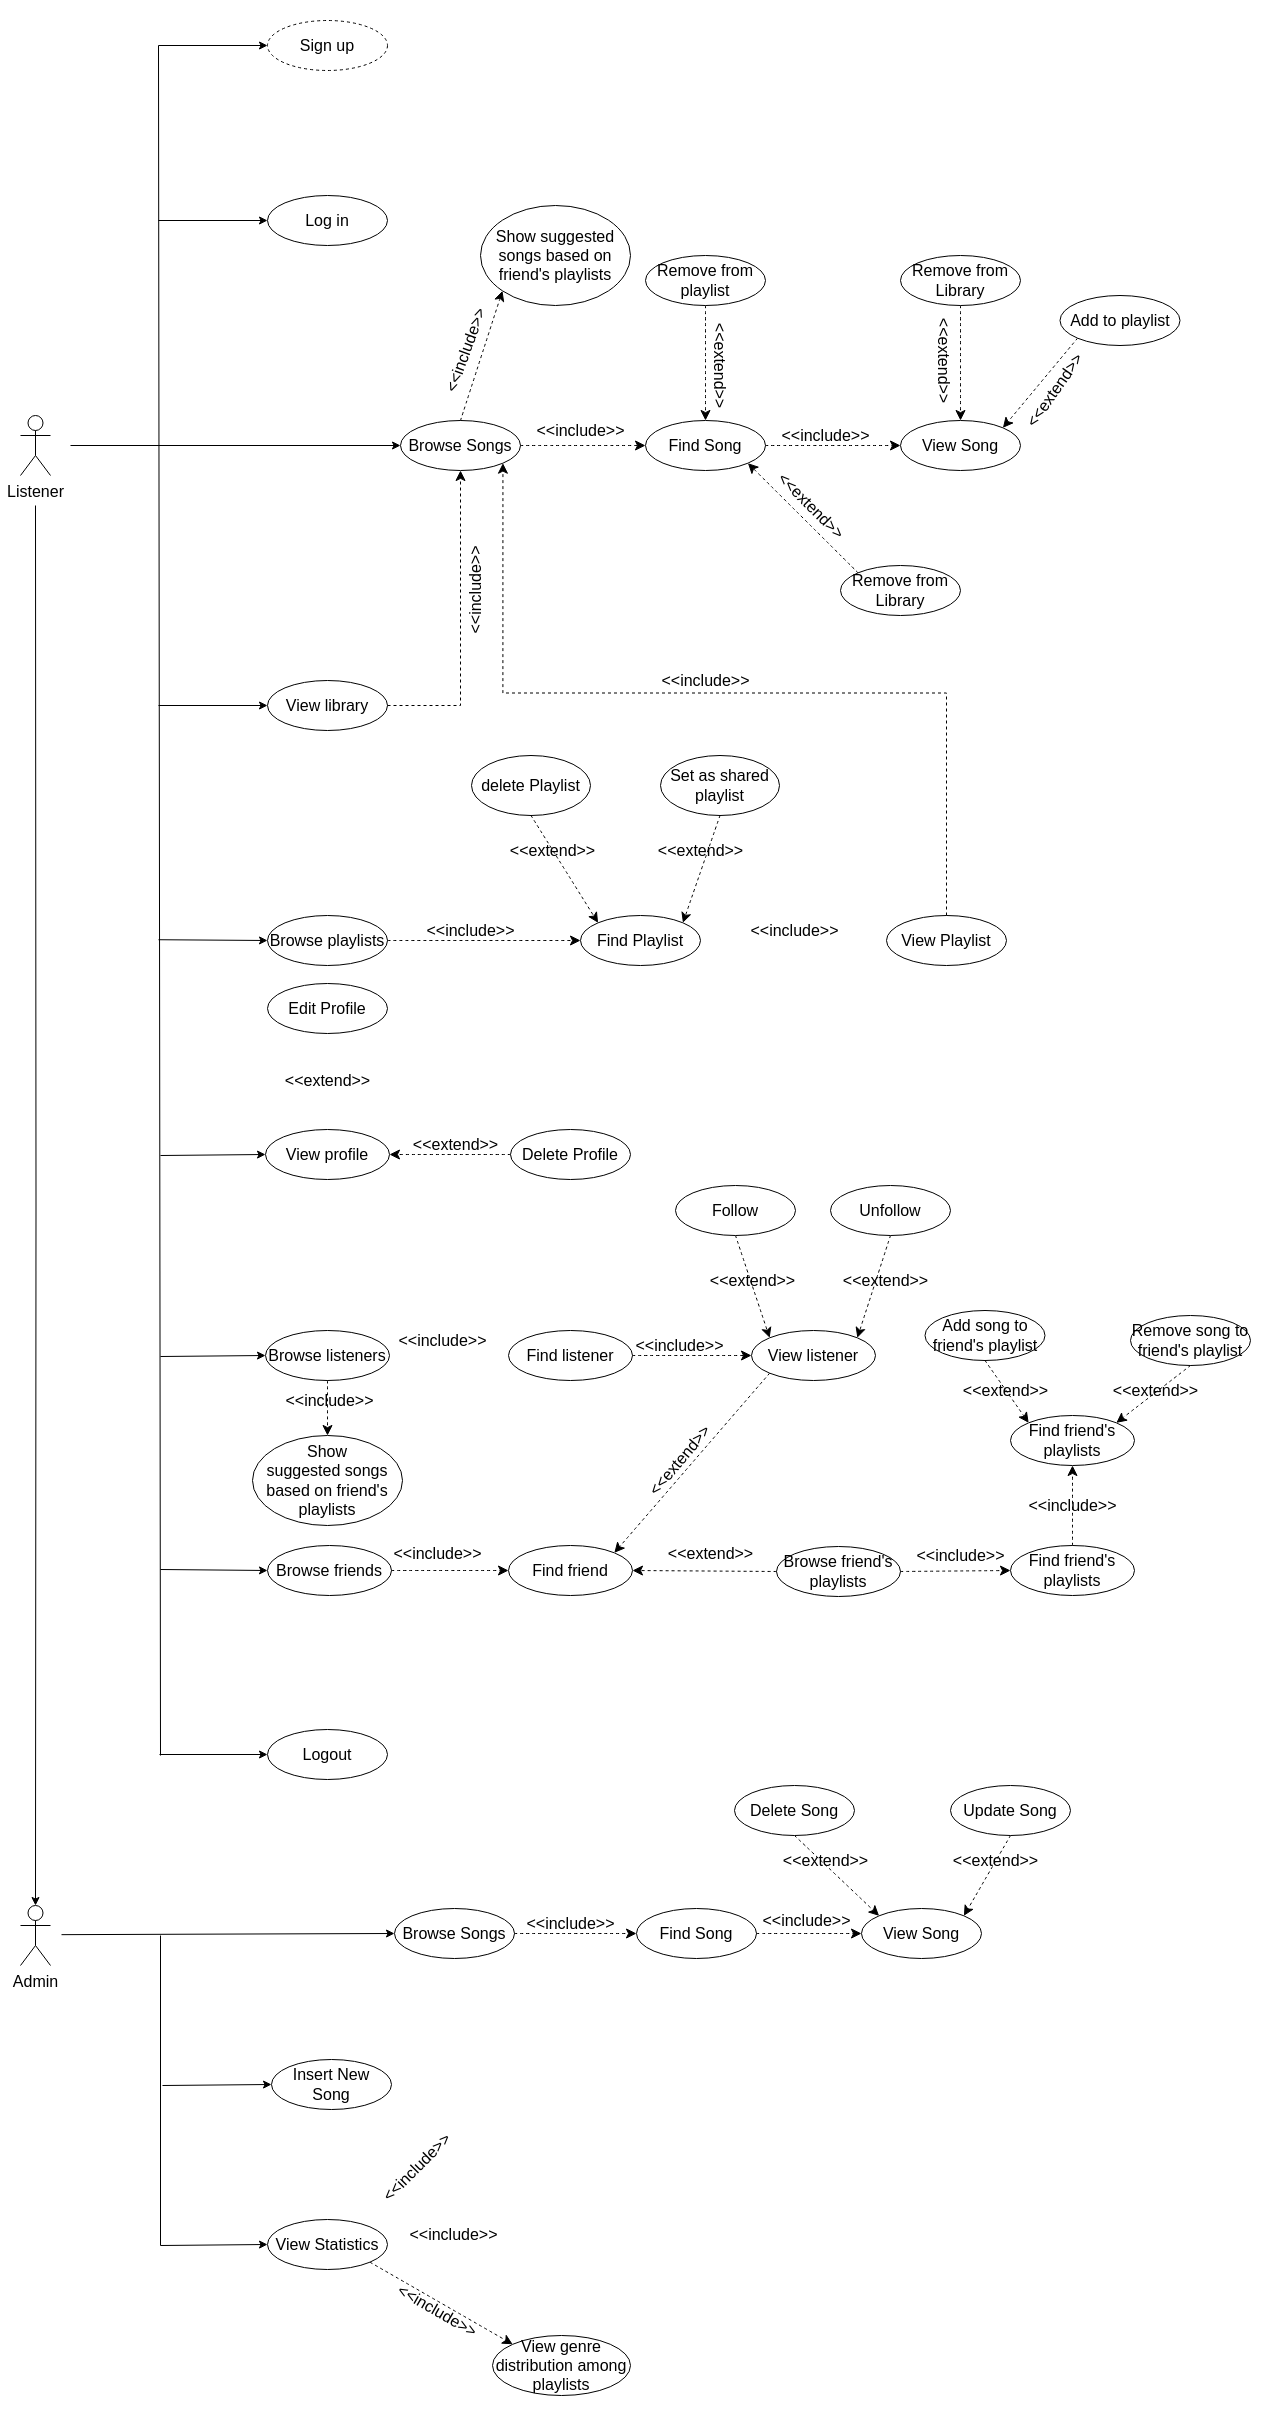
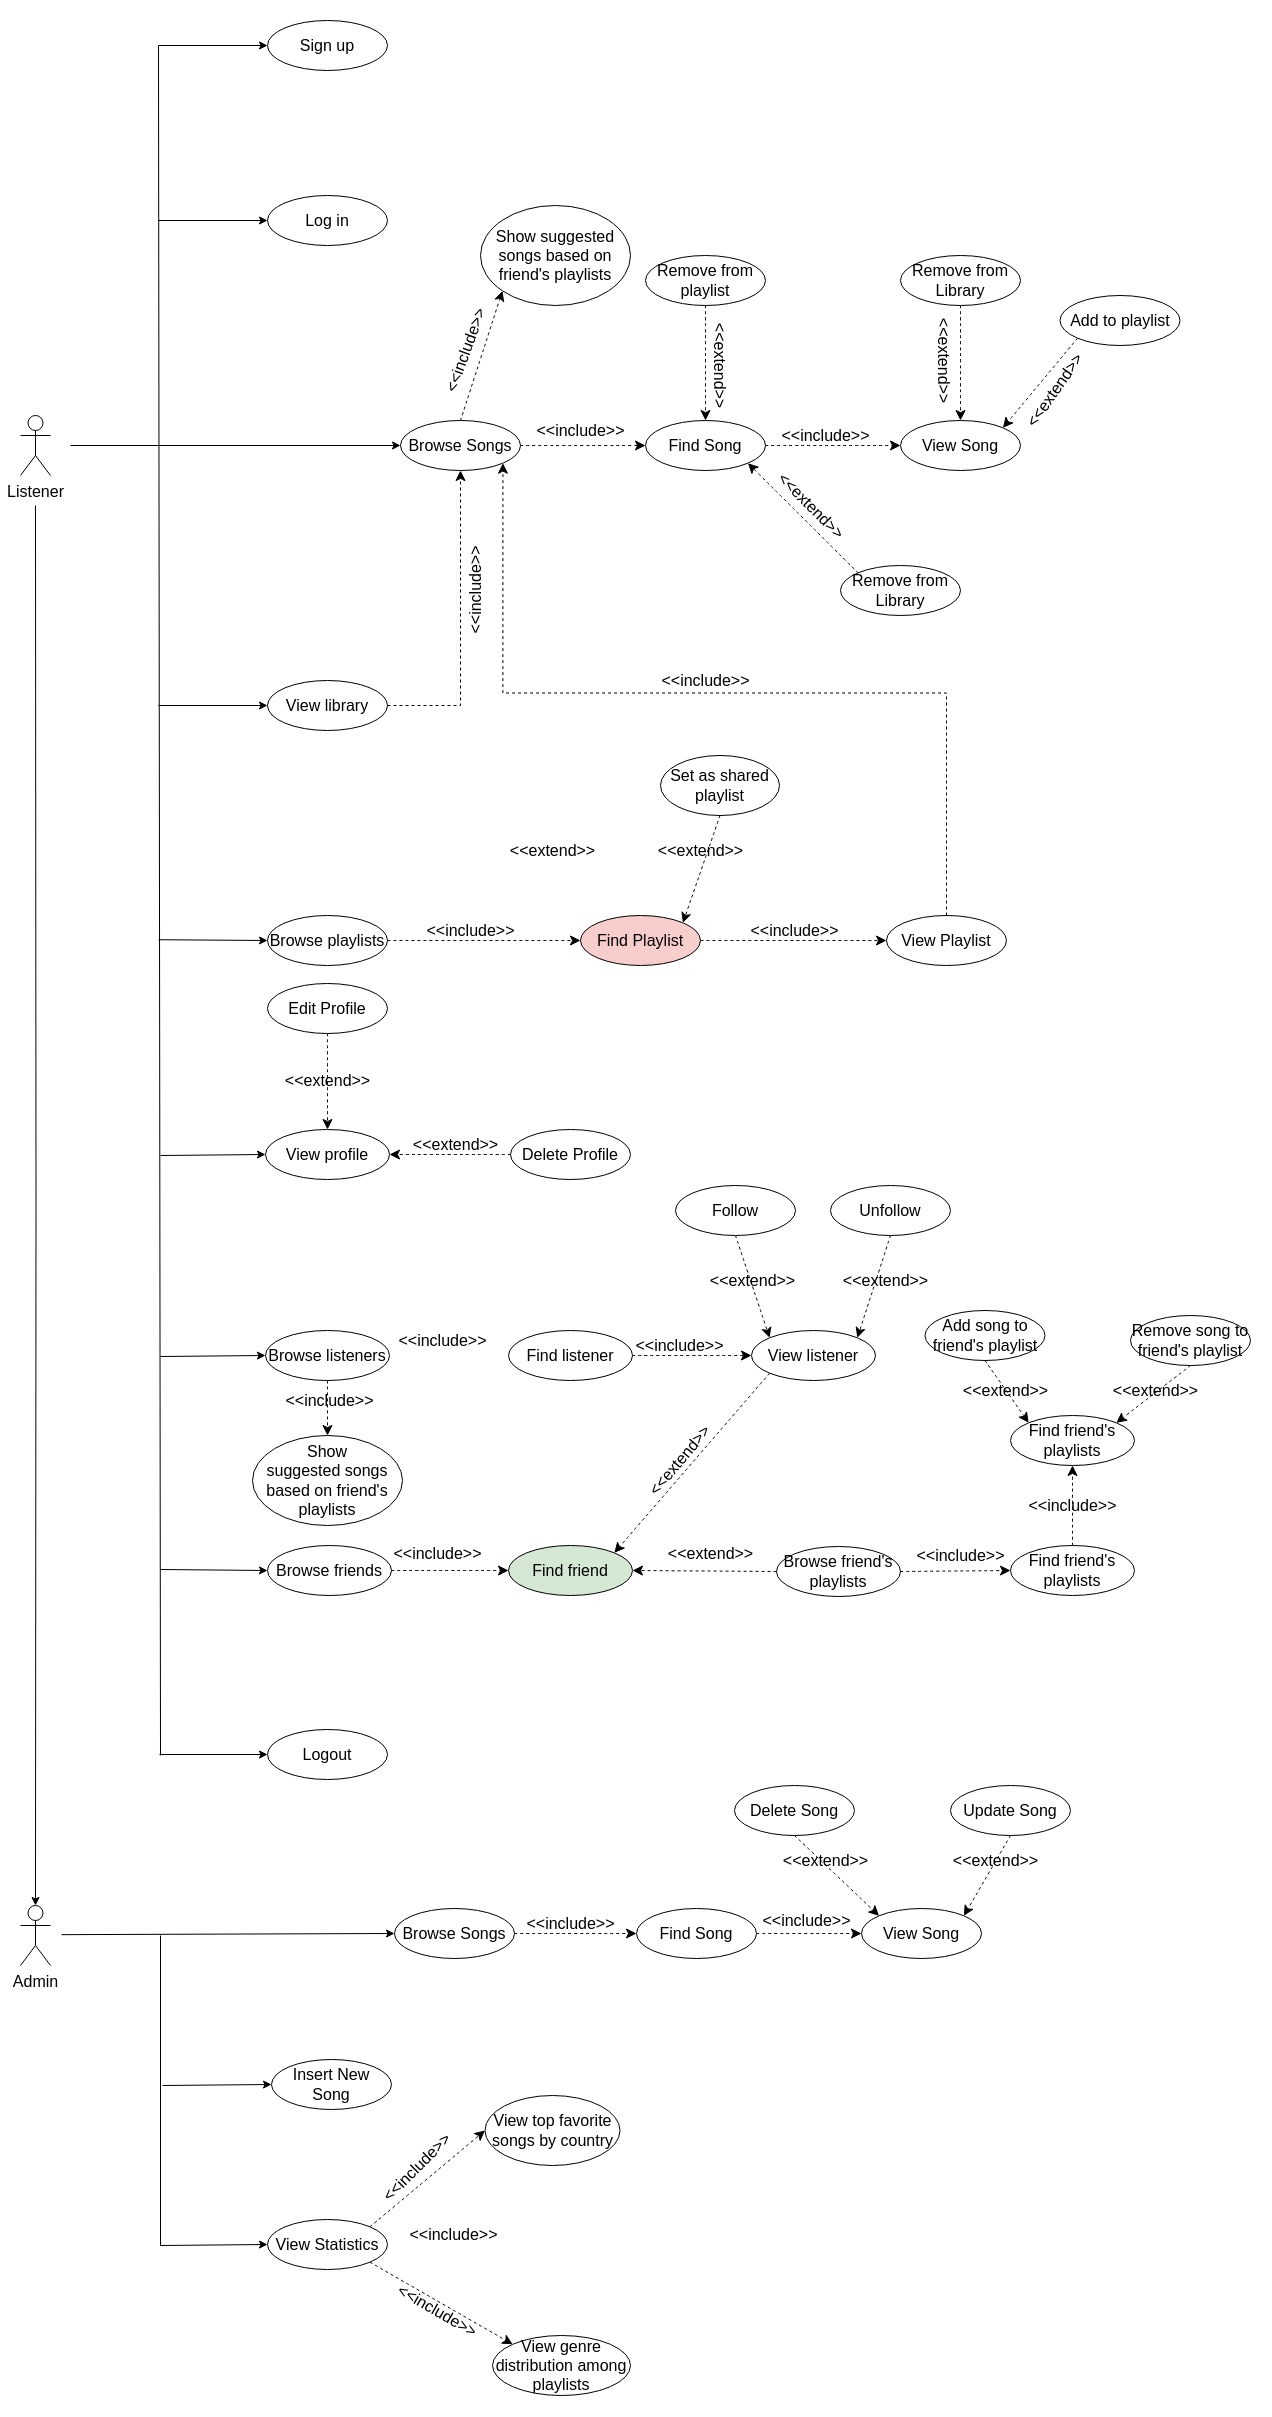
node "Sign up": style dashed -> solid
node "delete Playlist": removed
edge "delete Playlist" -> "Find Playlist": removed
node "Find Playlist": fillcolor #ffffff -> #f8cecc
edge "Find Playlist" -> "View Playlist": added
edge "Edit Profile" -> "View profile": added
node "Find friend": fillcolor #ffffff -> #d5e8d4
node "View top favorite songs by country": added
edge "View Statistics" -> "View top favorite songs by country": added
